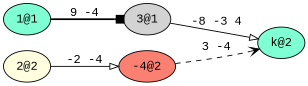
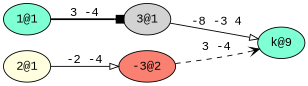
edge "1@1" -> "3@1": label "9 -4" -> "3 -4"
node "k@2": label "k@2" -> "k@9"
node "2@2": label "2@2" -> "2@1"
node "-4@2": label "-4@2" -> "-3@2"
